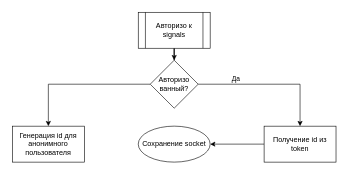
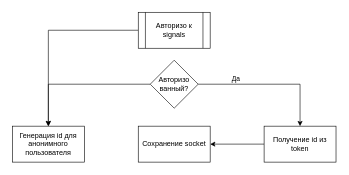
edge "Авторизо к signals" -> "Авторизо ванный?": now "Авторизо к signals" -> "Генерация id для анонимного пользователя"
node "Сохранение socket": shape ellipse -> rectangle
